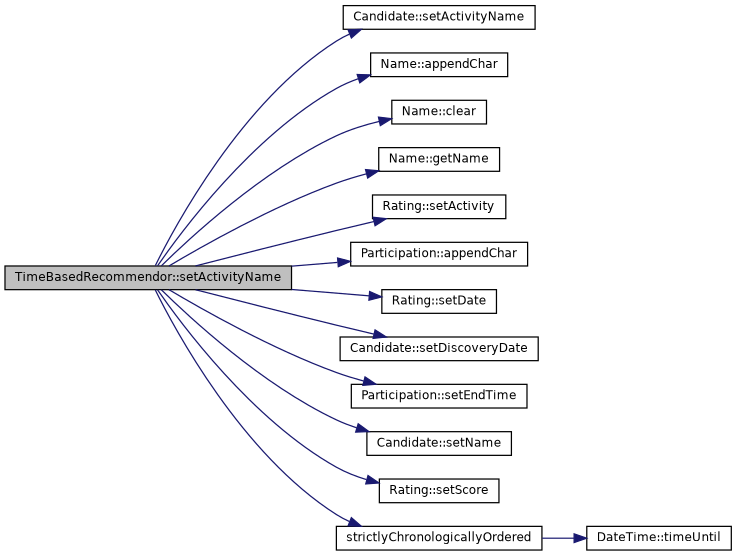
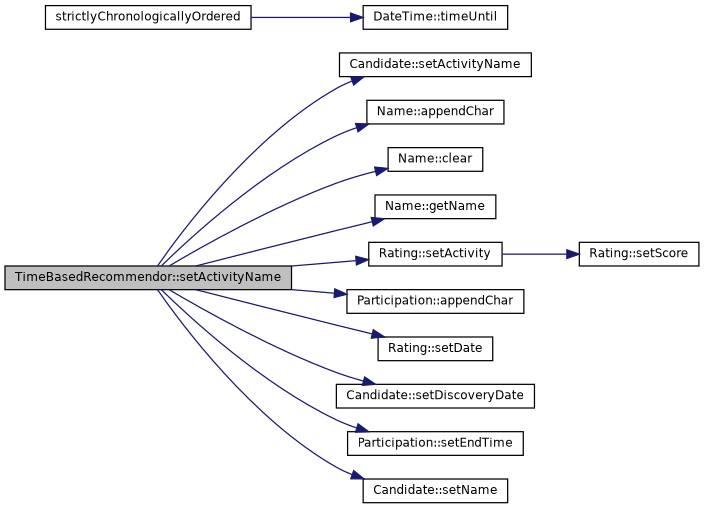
edge "TimeBasedRecommendor::setActivityName" -> "Rating::setScore": now "Rating::setActivity" -> "Rating::setScore"
edge "TimeBasedRecommendor::setActivityName" -> "strictlyChronologicallyOrdered": removed
